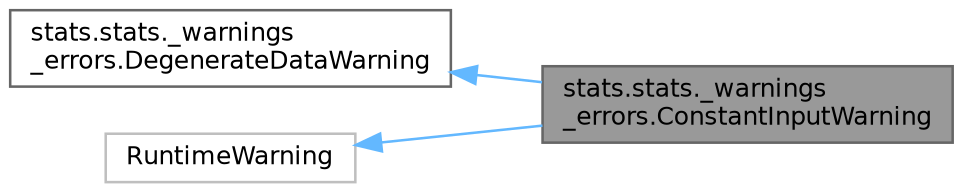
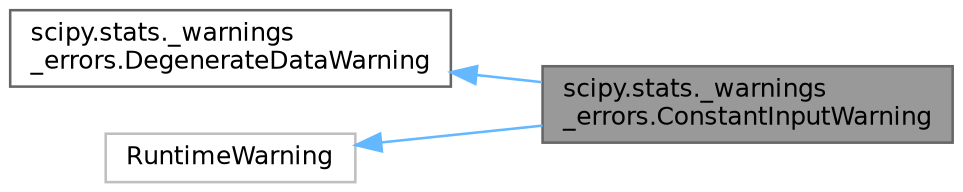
node "stats.stats._warnings _errors.DegenerateDataWarning": label "stats.stats._warnings _errors.DegenerateDataWarning" -> "scipy.stats._warnings _errors.DegenerateDataWarning"
node "stats.stats._warnings _errors.ConstantInputWarning": label "stats.stats._warnings _errors.ConstantInputWarning" -> "scipy.stats._warnings _errors.ConstantInputWarning"
